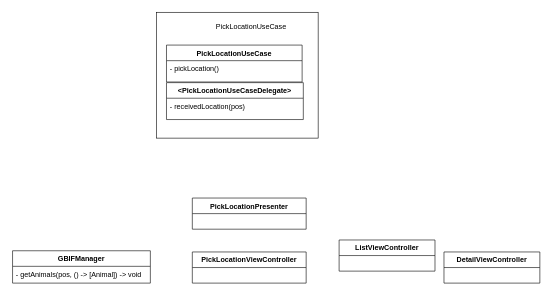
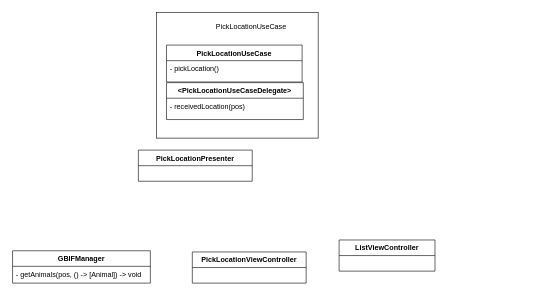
node "PickLocationPresenter": moved (249, 214) -> (195, 166)
node "DetailViewController": removed
